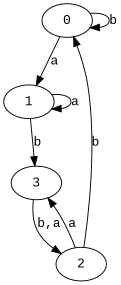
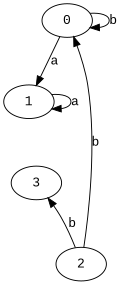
edge "1" -> "3": removed, label "b"
edge "2" -> "3": label "a" -> "b"
edge "3" -> "2": removed, label "b,a"
